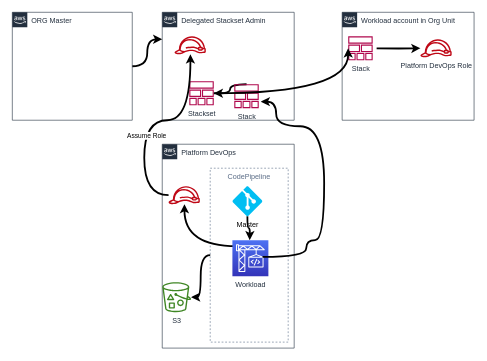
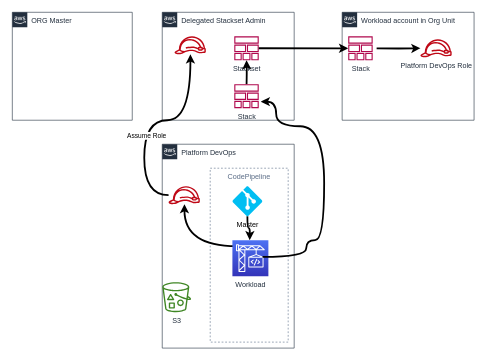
edge "ORG Master" -> "Delegated Stackset Admin": removed
node "Stackset": moved (202, 93) -> (247, 48)
edge "CodePipeline" -> "S3": removed
